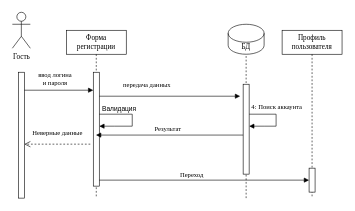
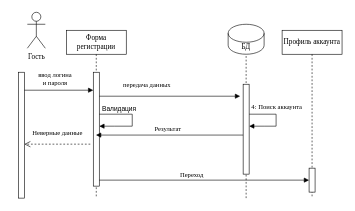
node "Гость": moved (21, 30) -> (36, 30)
node "Профиль пользователя": label "Профиль пользователя" -> "Профиль аккаунта"
